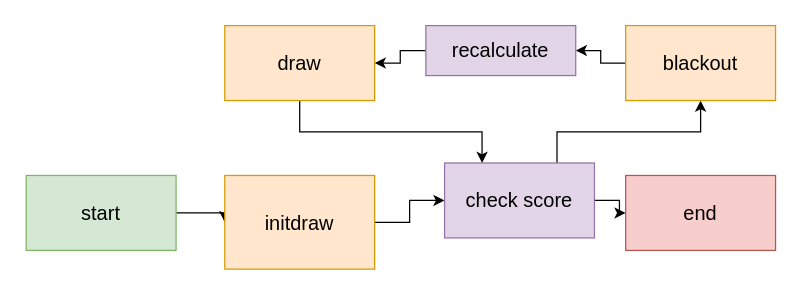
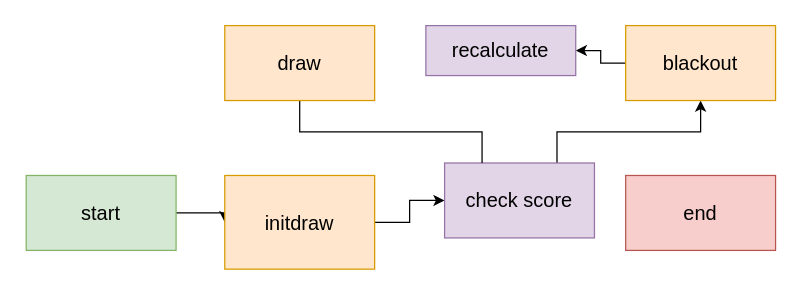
edge "recalculate" -> "draw": removed
edge "draw" -> "check score": arrowhead classic -> none
edge "check score" -> "end": removed
